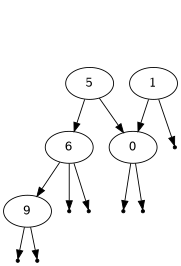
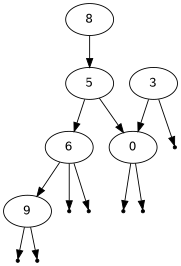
node "8": added
node "1": label "1" -> "3"
